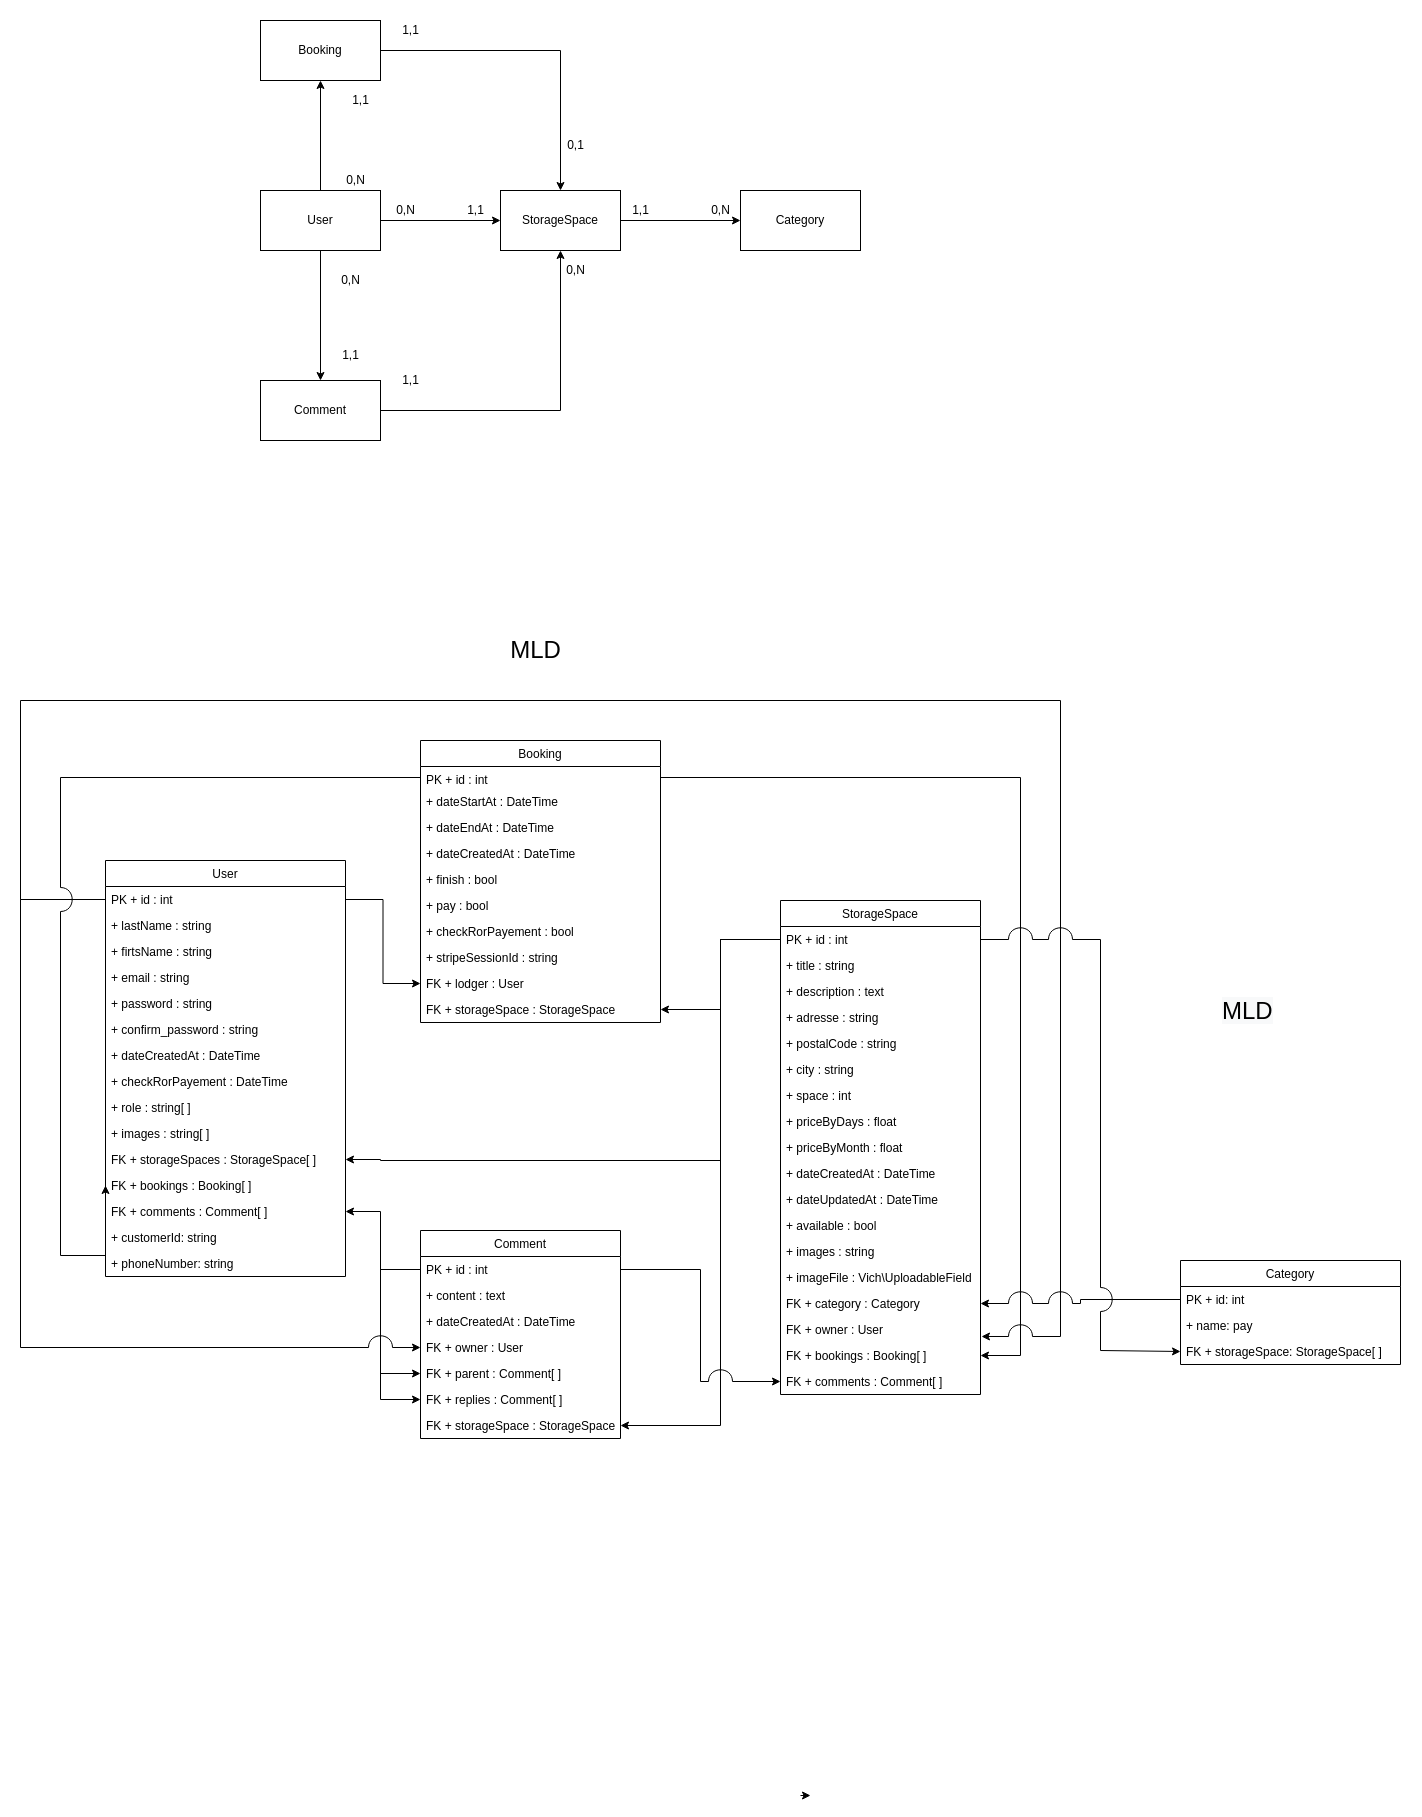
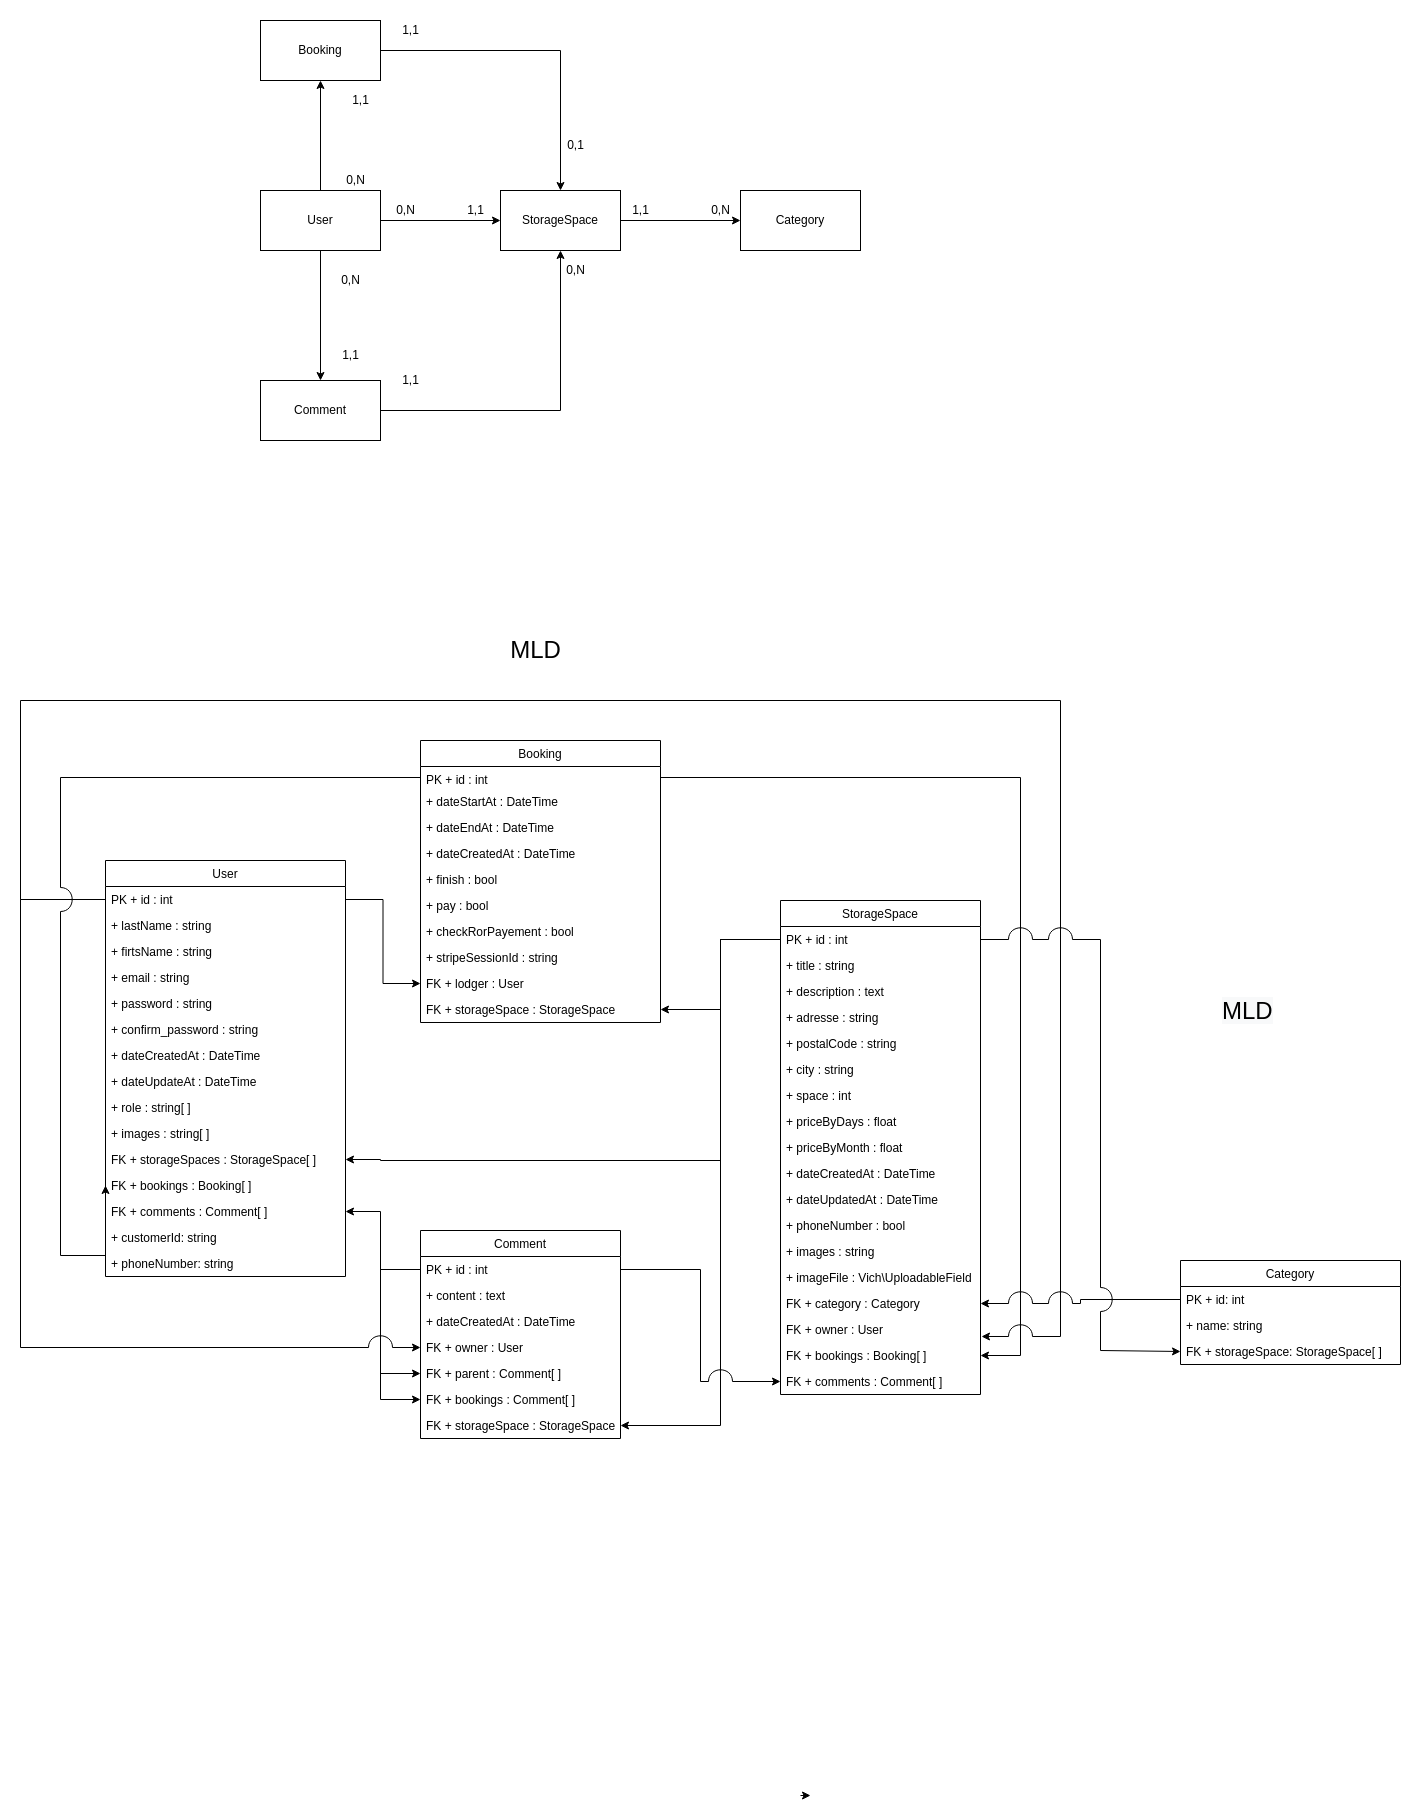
node "+ checkRorPayement : DateTime": label "+ checkRorPayement : DateTime" -> "+ dateUpdateAt : DateTime"
node "+ available : bool": label "+ available : bool" -> "+ phoneNumber : bool"
node "+ name: pay": label "+ name: pay" -> "+ name: string"
node "FK + replies : Comment[ ]": label "FK + replies : Comment[ ]" -> "FK + bookings : Comment[ ]"
